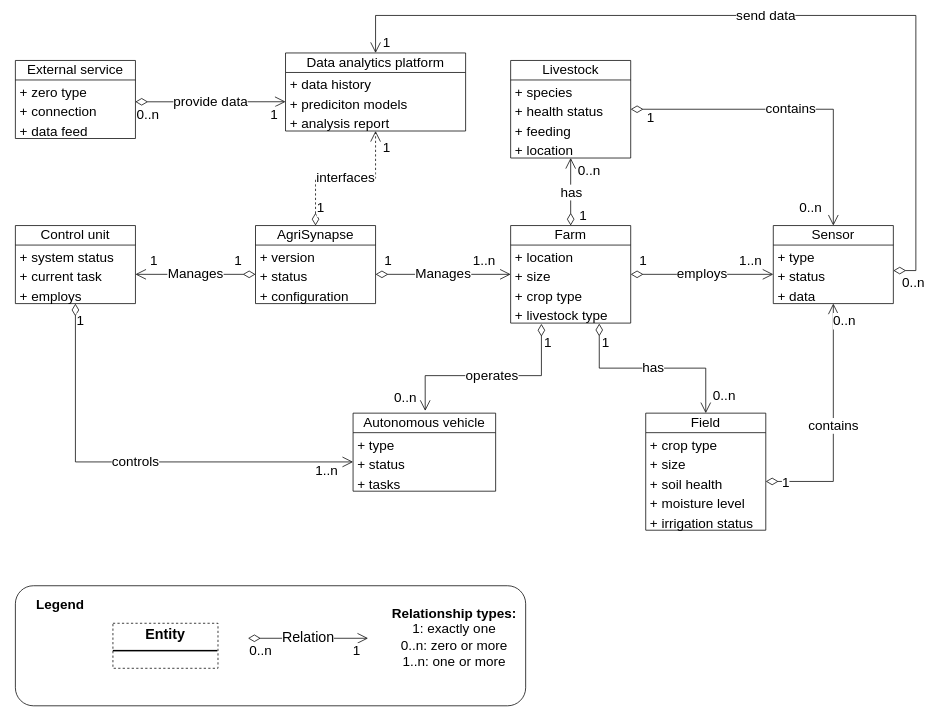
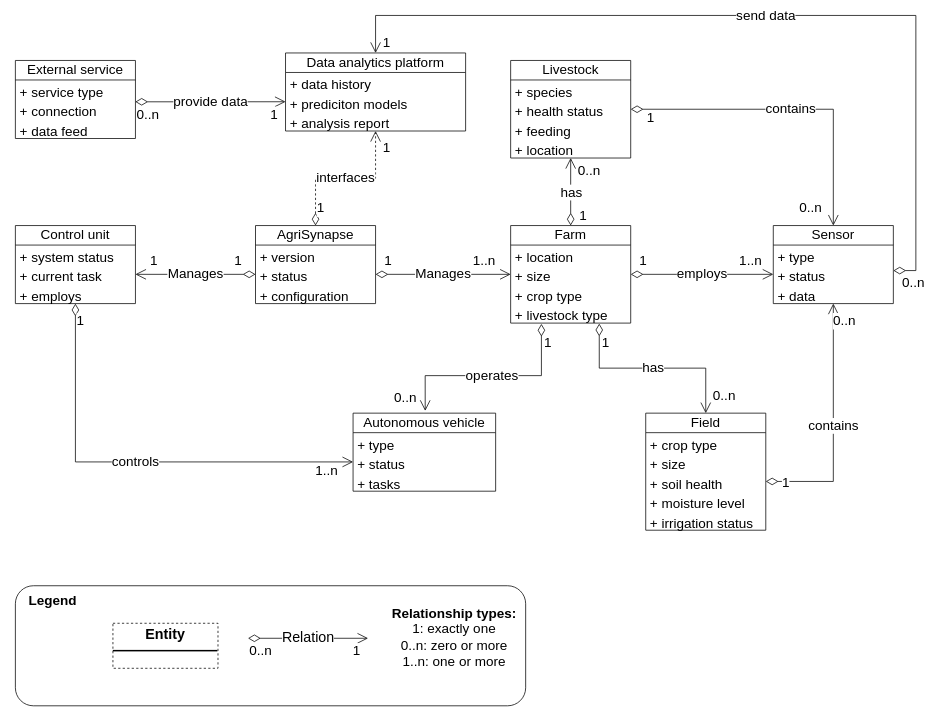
node "+ zero type": label "+ zero type" -> "+ service type"
node "Legend": moved (60, 604) -> (53, 600)
